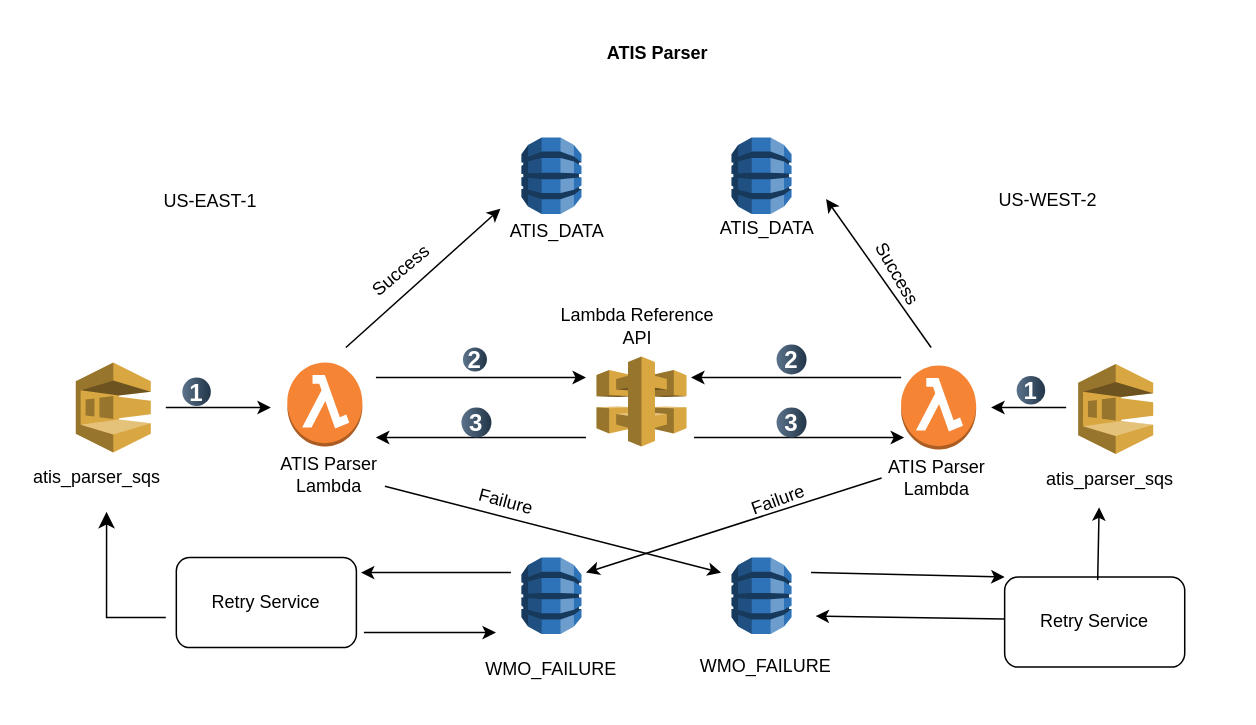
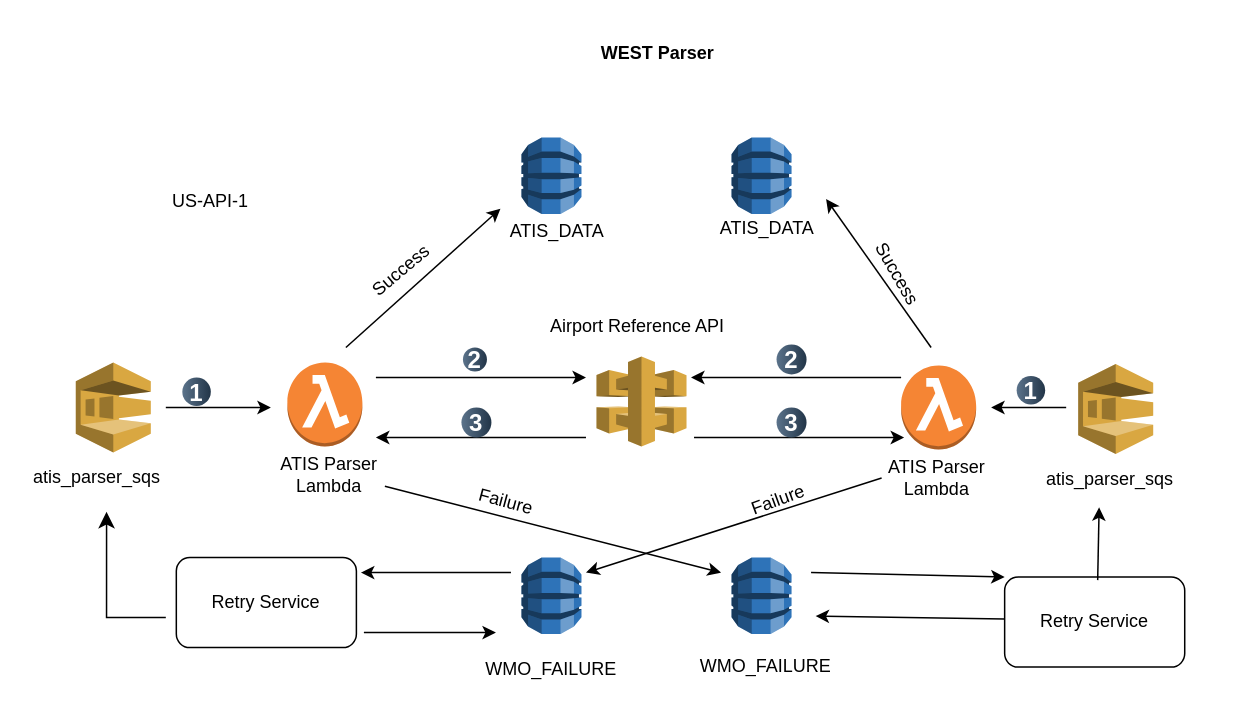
node "ATIS Parser": label "ATIS Parser" -> "WEST Parser"
node "US-WEST-2": removed
node "US-EAST-1": label "US-EAST-1" -> "US-API-1"
node "Lambda Reference API": label "Lambda Reference API" -> "Airport Reference API"
